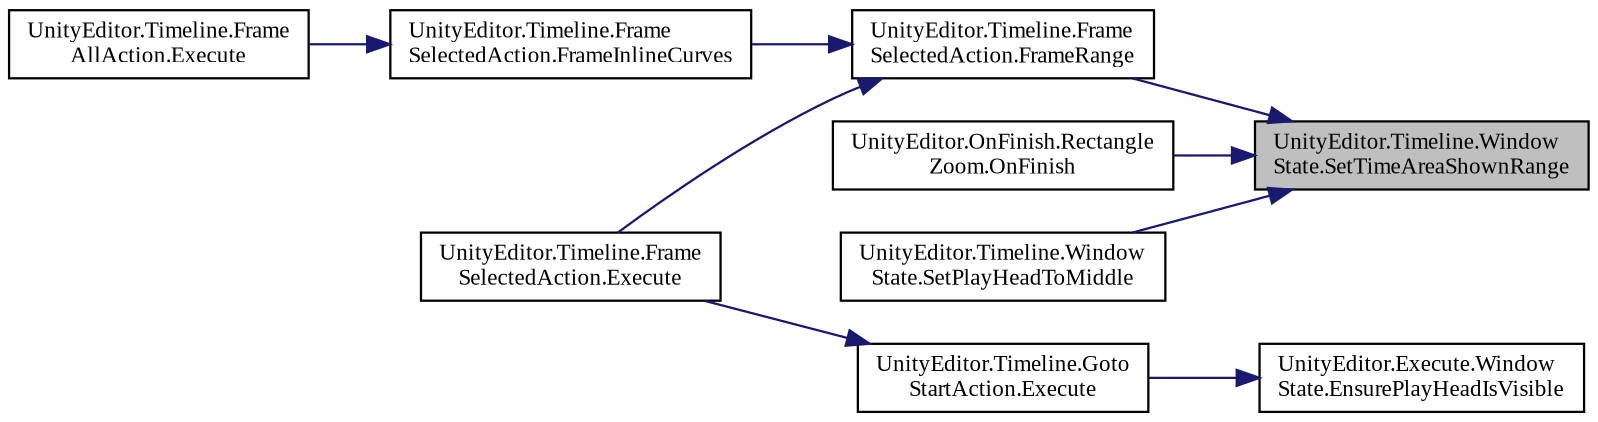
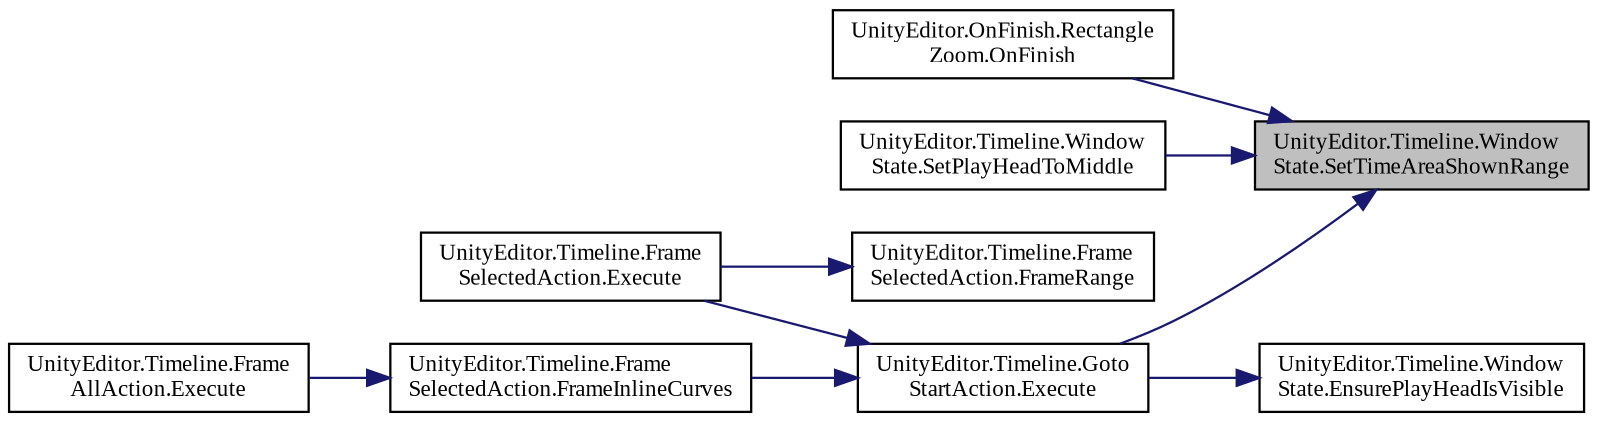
edge "UnityEditor.Timeline.Frame SelectedAction.FrameInlineCurves" -> "UnityEditor.Timeline.Frame SelectedAction.FrameRange": now "UnityEditor.Timeline.Frame SelectedAction.FrameInlineCurves" -> "UnityEditor.Timeline.Goto StartAction.Execute"
edge "UnityEditor.Timeline.Frame SelectedAction.FrameRange" -> "UnityEditor.Timeline.Window State.SetTimeAreaShownRange": now "UnityEditor.Timeline.Goto StartAction.Execute" -> "UnityEditor.Timeline.Window State.SetTimeAreaShownRange"
node "UnityEditor.Execute.Window State.EnsurePlayHeadIsVisible": label "UnityEditor.Execute.Window State.EnsurePlayHeadIsVisible" -> "UnityEditor.Timeline.Window State.EnsurePlayHeadIsVisible"
